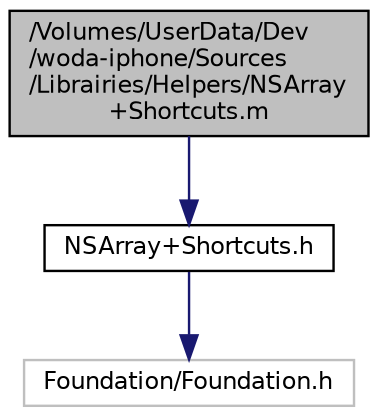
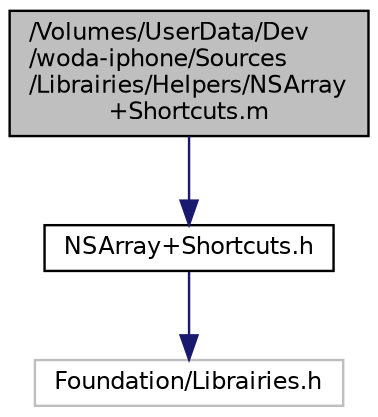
node "Foundation/Foundation.h": label "Foundation/Foundation.h" -> "Foundation/Librairies.h"
